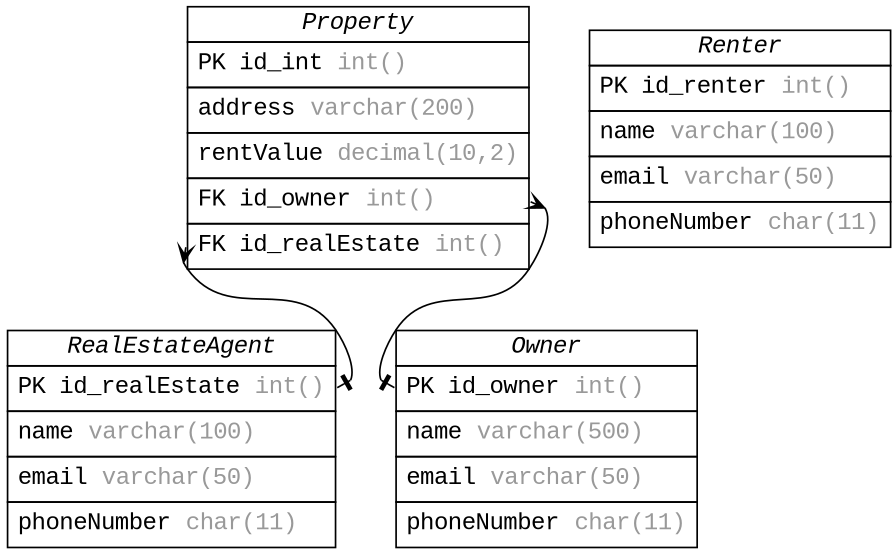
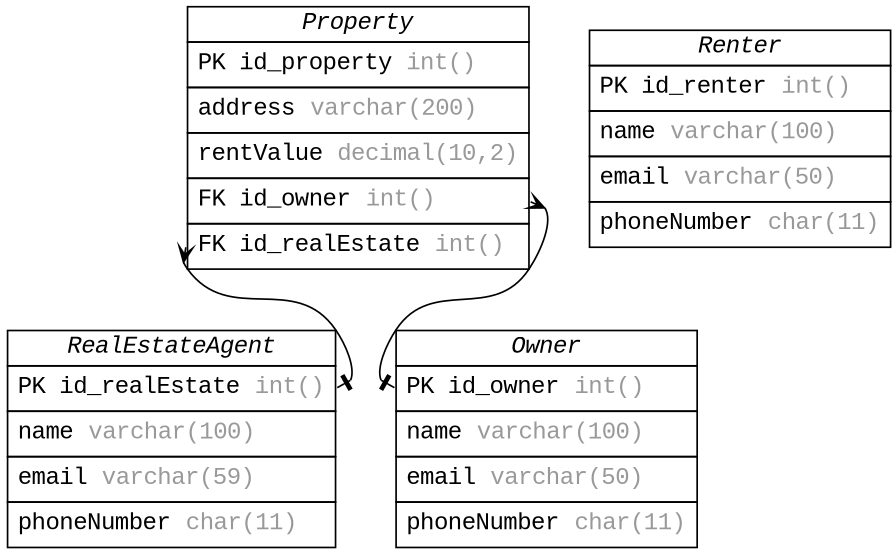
node "Property": text "PK id_int" -> "PK id_property"
node "Owner": text "varchar(500)" -> "varchar(100)"
node "RealEstateAgent": text "varchar(50)" -> "varchar(59)"
